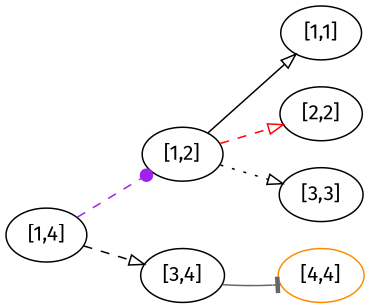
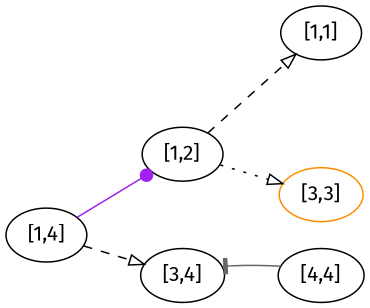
edge "[1,2]" -> "[1,1]": style solid -> dashed
node "[2,2]": removed
node "[3,3]": color black -> darkorange
edge "[1,4]" -> "[1,2]": style dashed -> solid
node "[4,4]": color darkorange -> black
edge "[3,4]" -> "[4,4]": reversed
